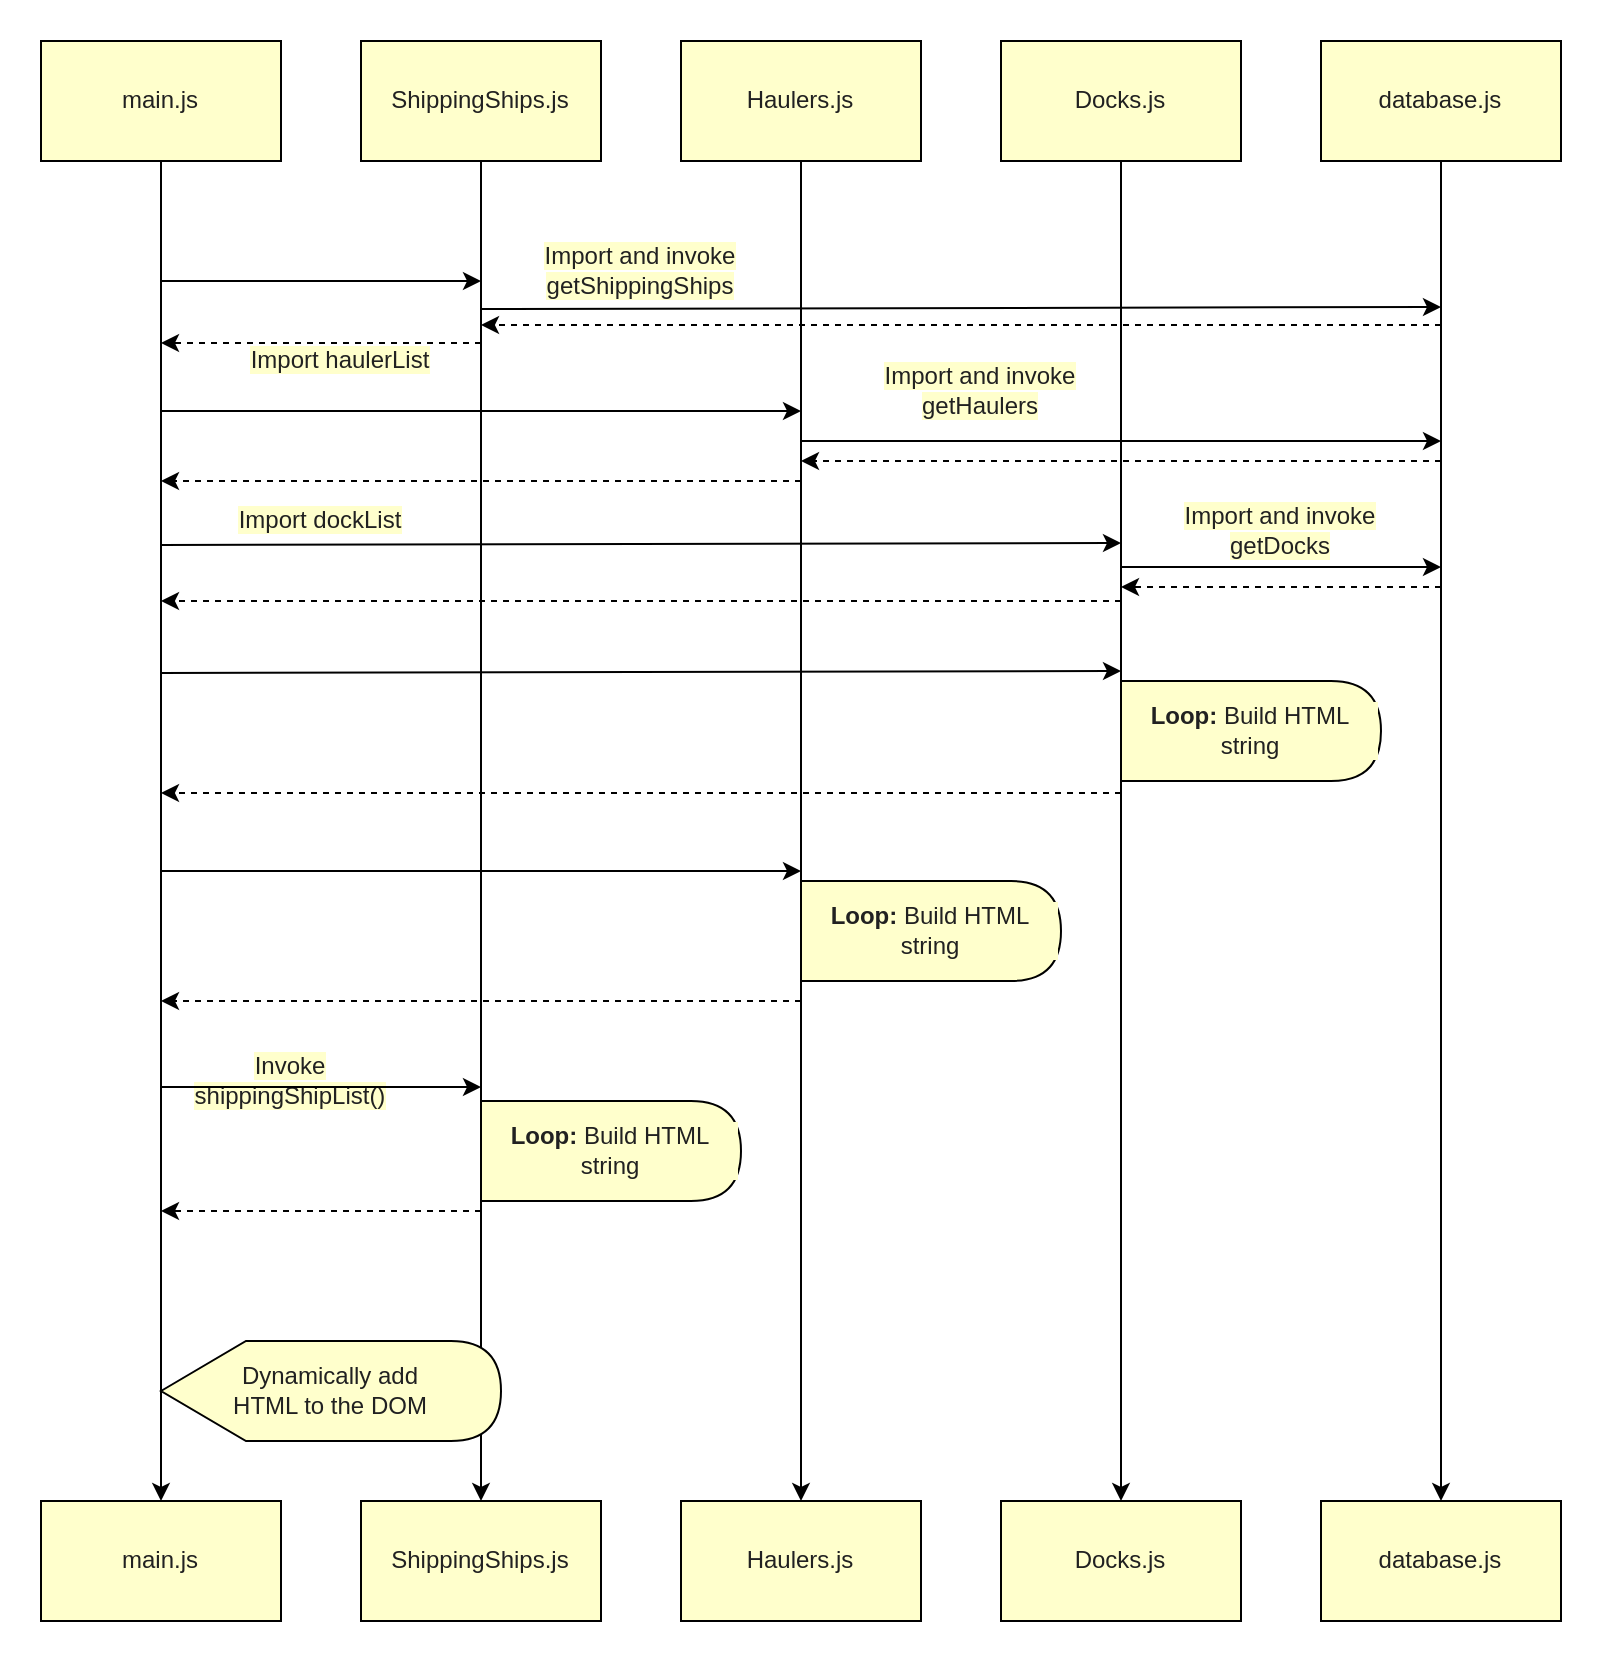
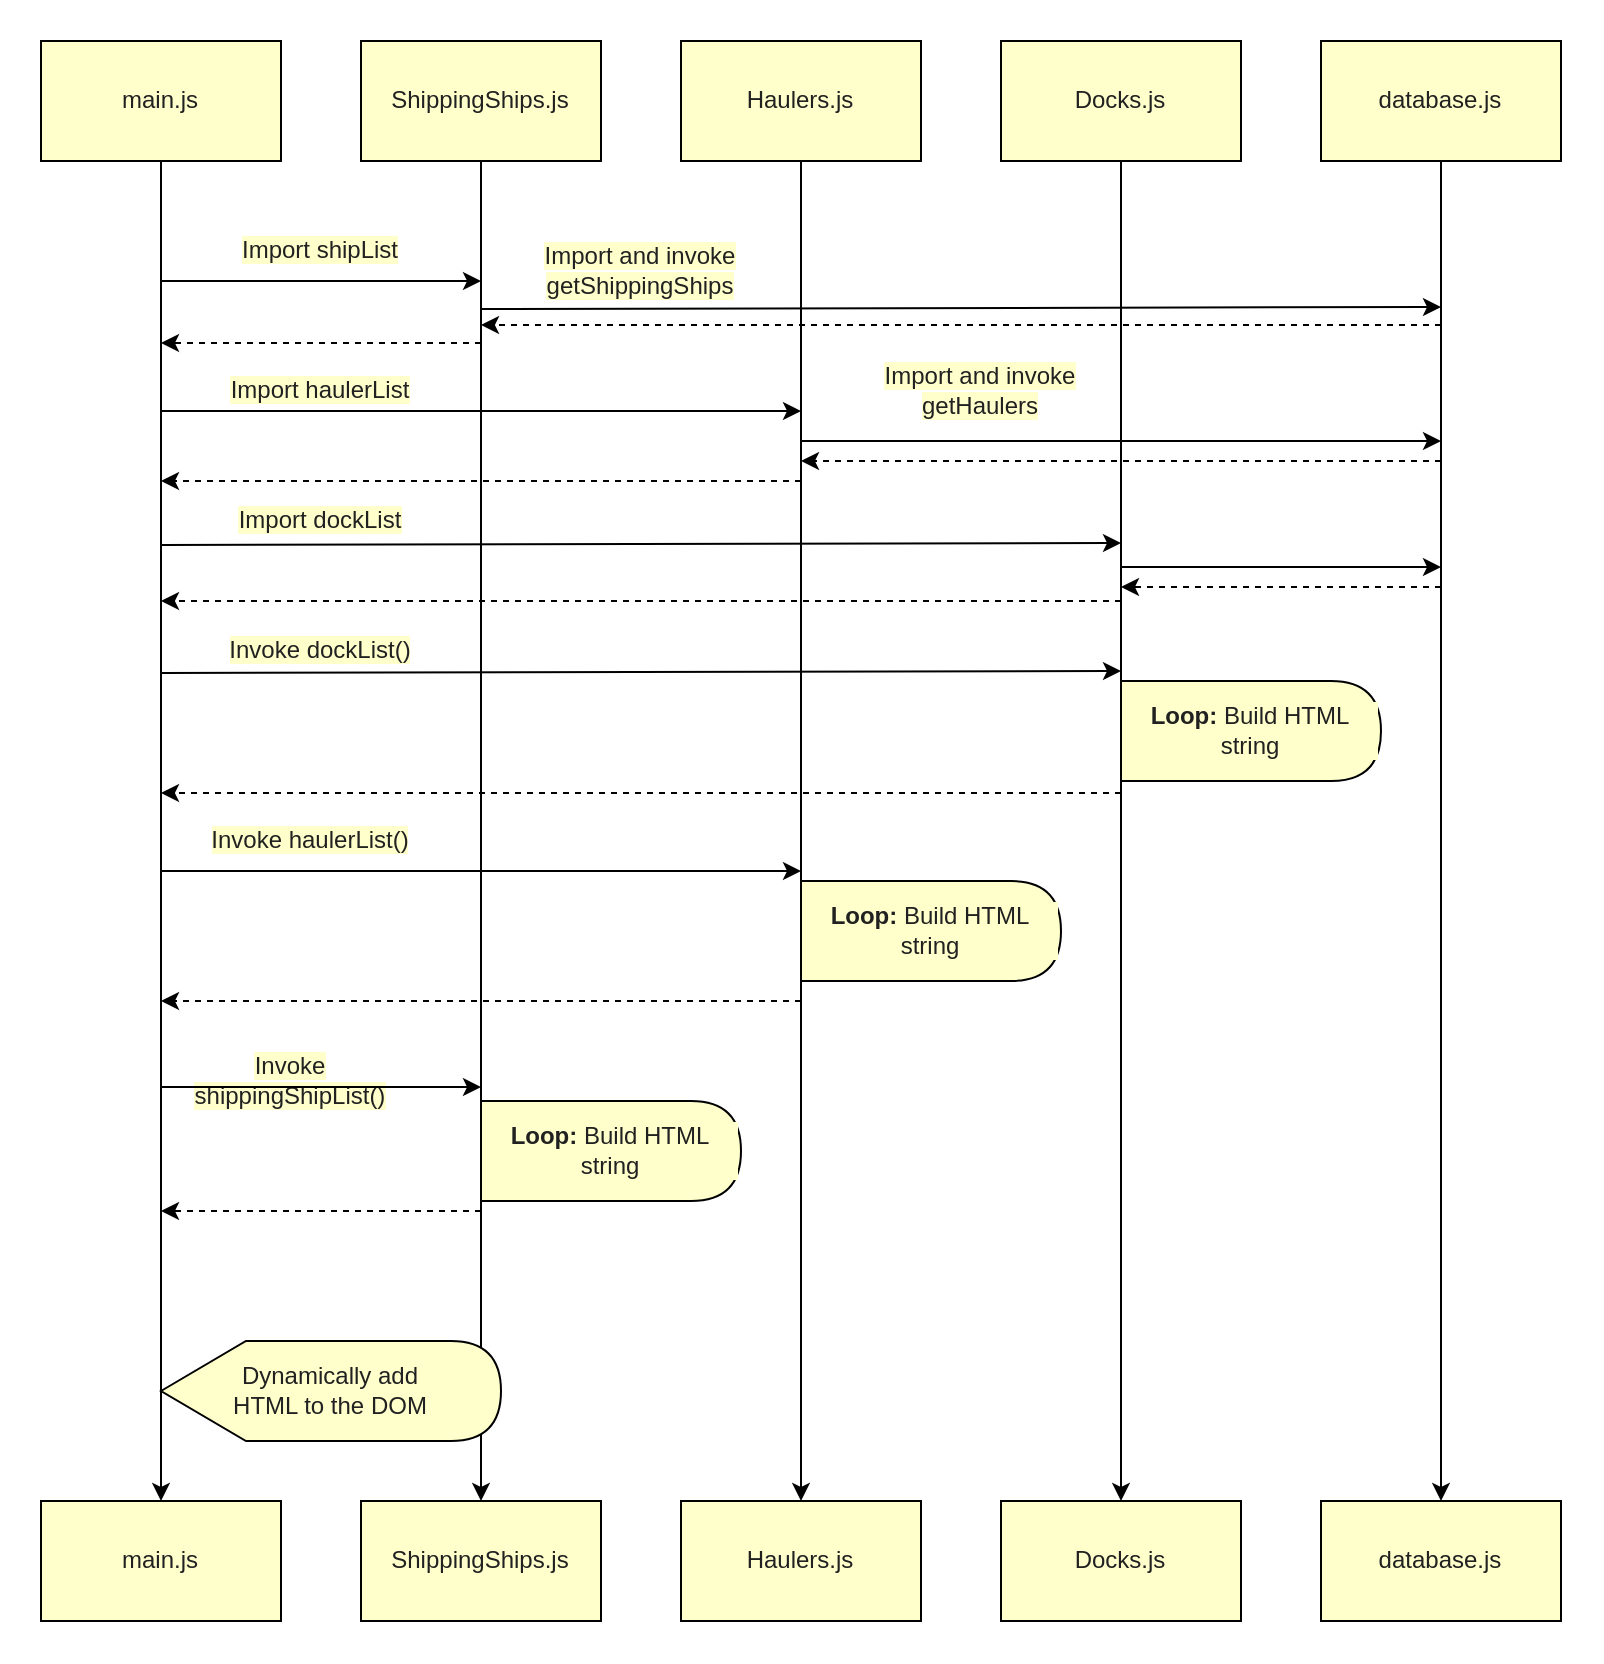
node "Import shipList": added
node "Import haulerList": moved (341, 361) -> (321, 391)
node "Import and invoke getDocks": removed
node "Invoke dockList()": added
node "Invoke haulerList()": added
